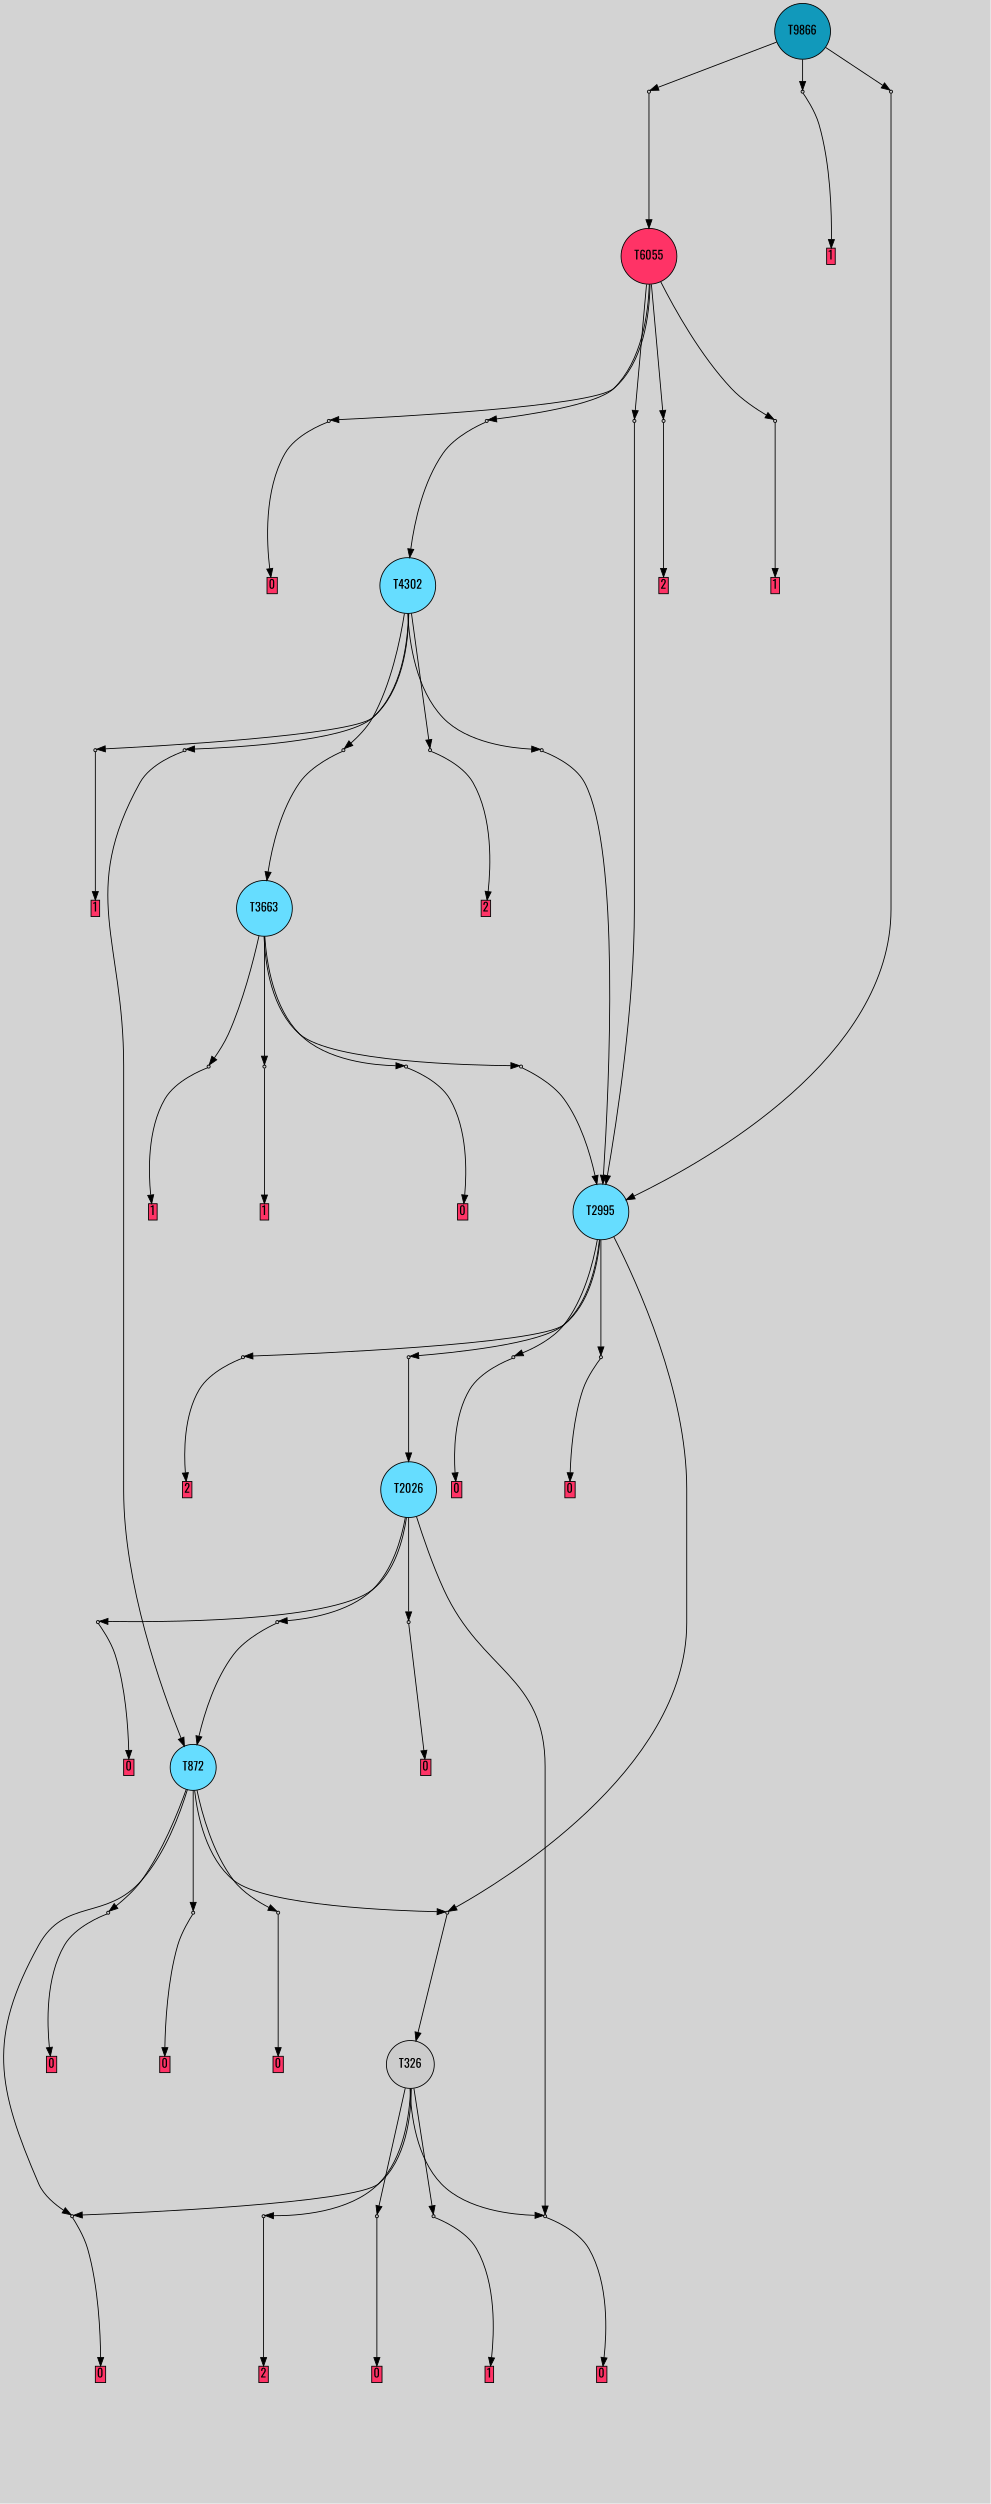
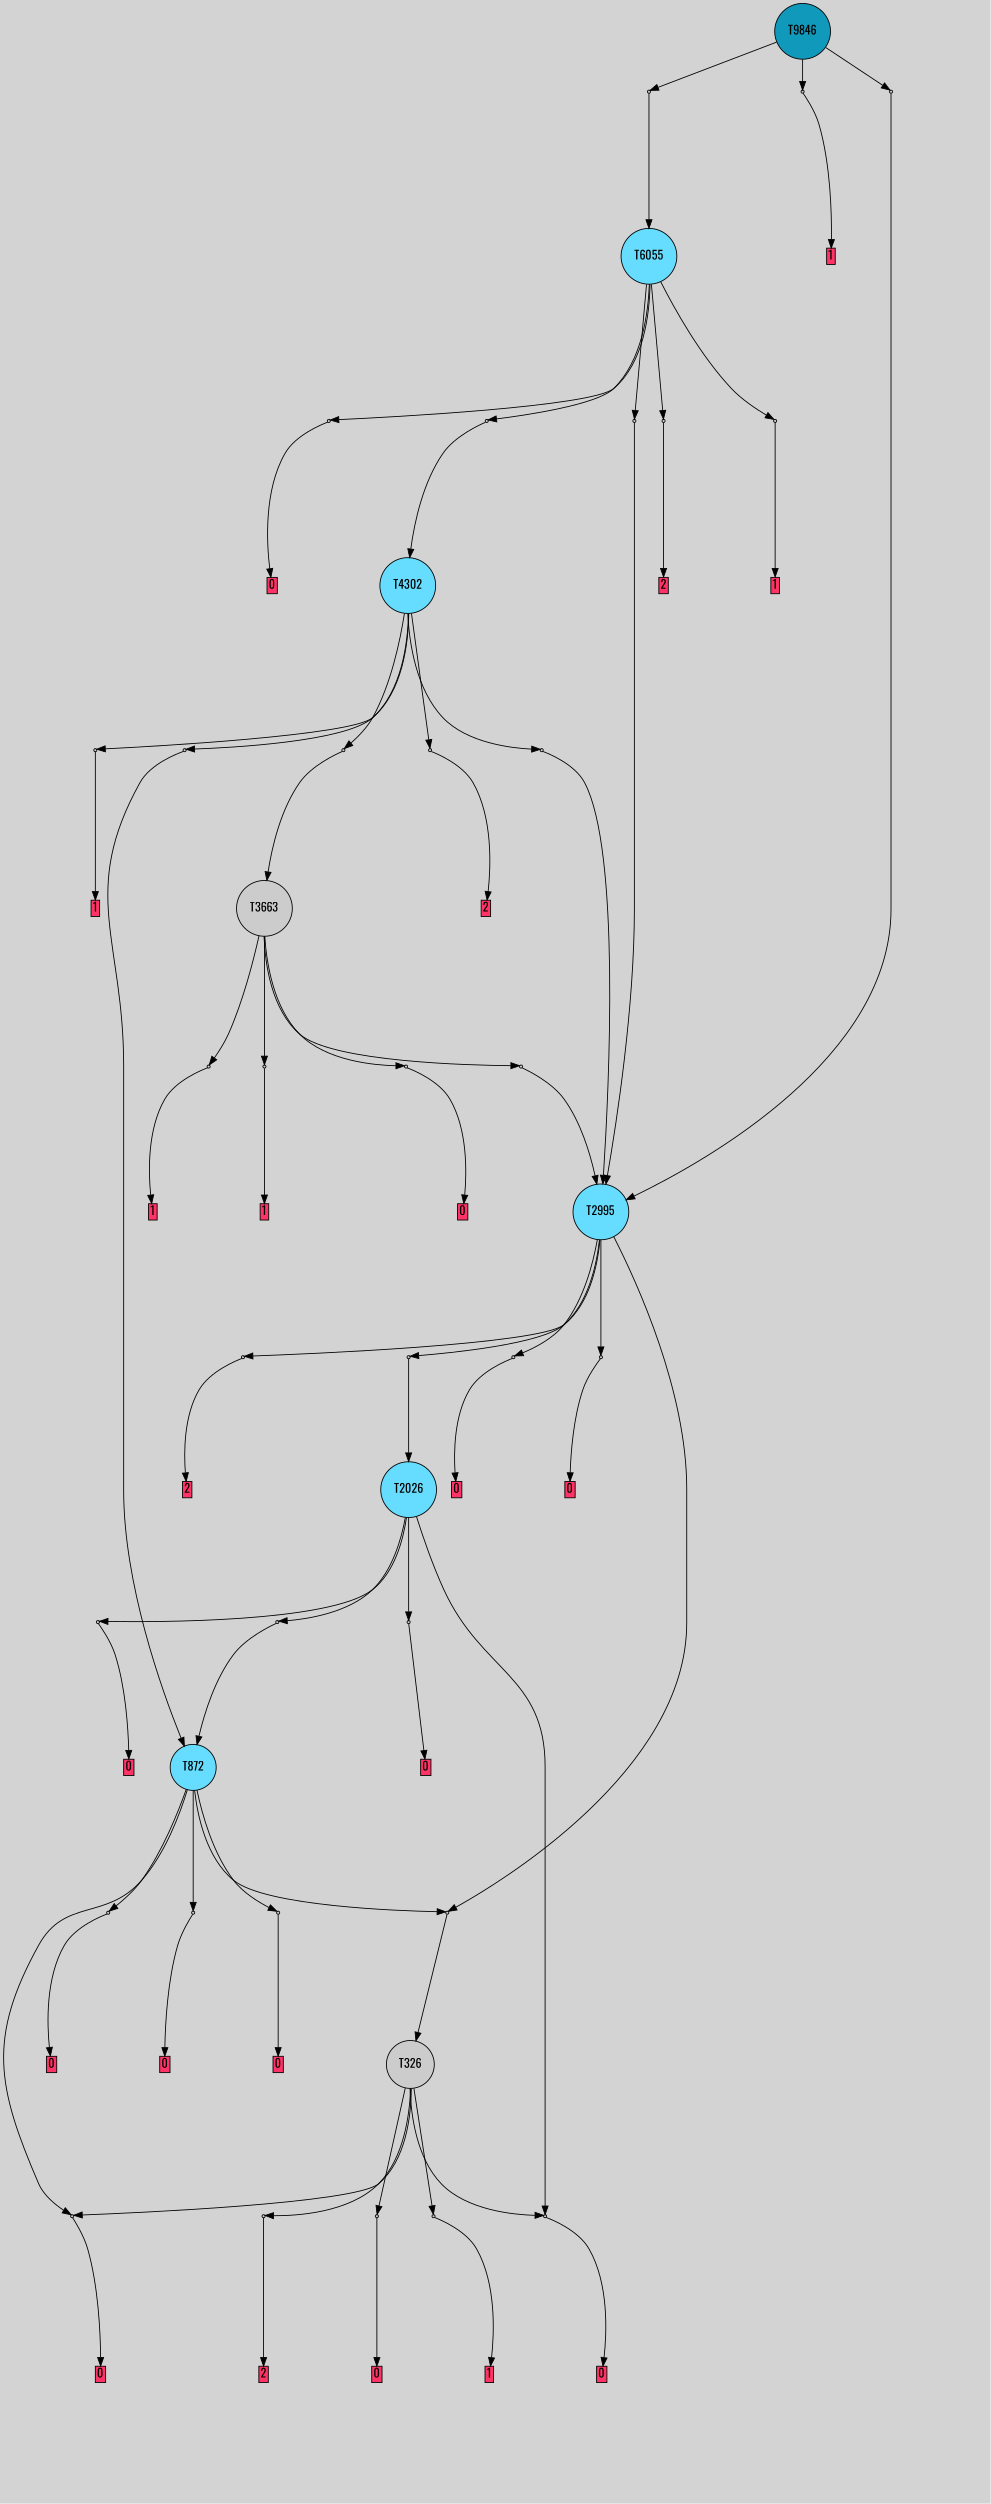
node "T9866": label "T9866" -> "T9846"
node "T6055": fillcolor #ff3366 -> #66ddff
node "T3663": fillcolor #66ddff -> #cccccc
